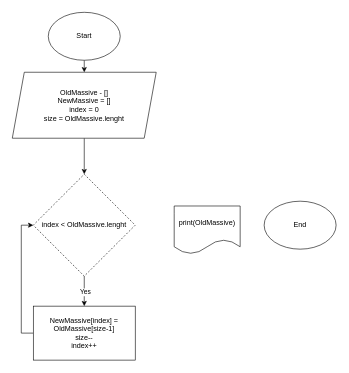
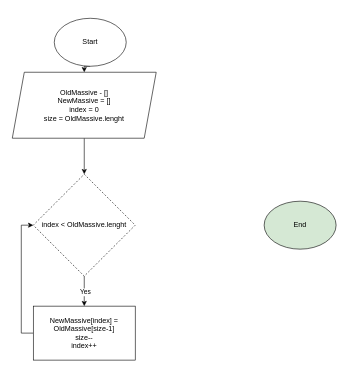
node "Start": moved (84, 36) -> (90, 42)
node "End": fillcolor #ffffff -> #d5e8d4
node "print(OldMassive)": removed
